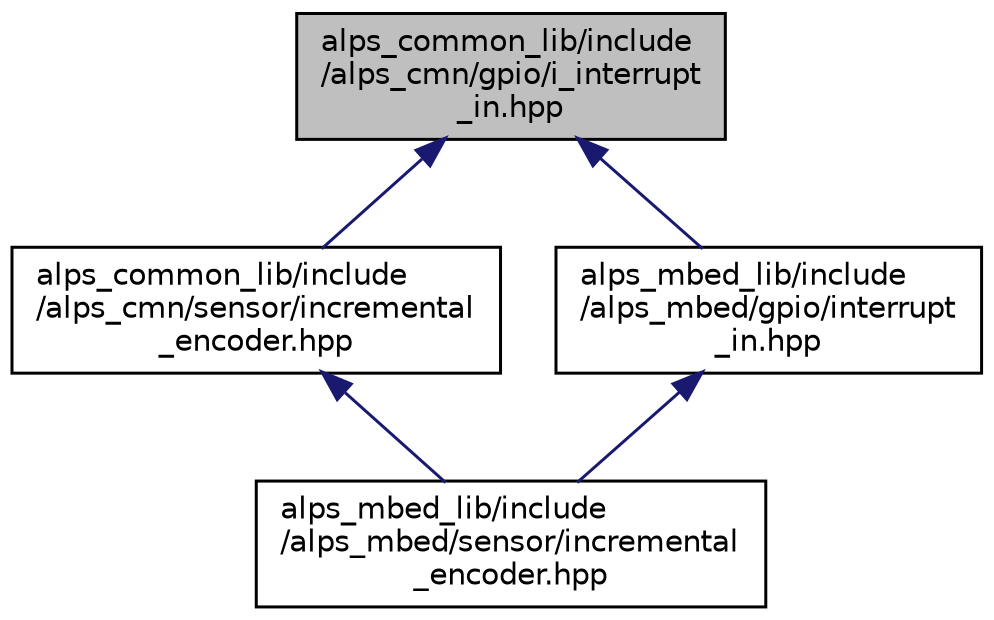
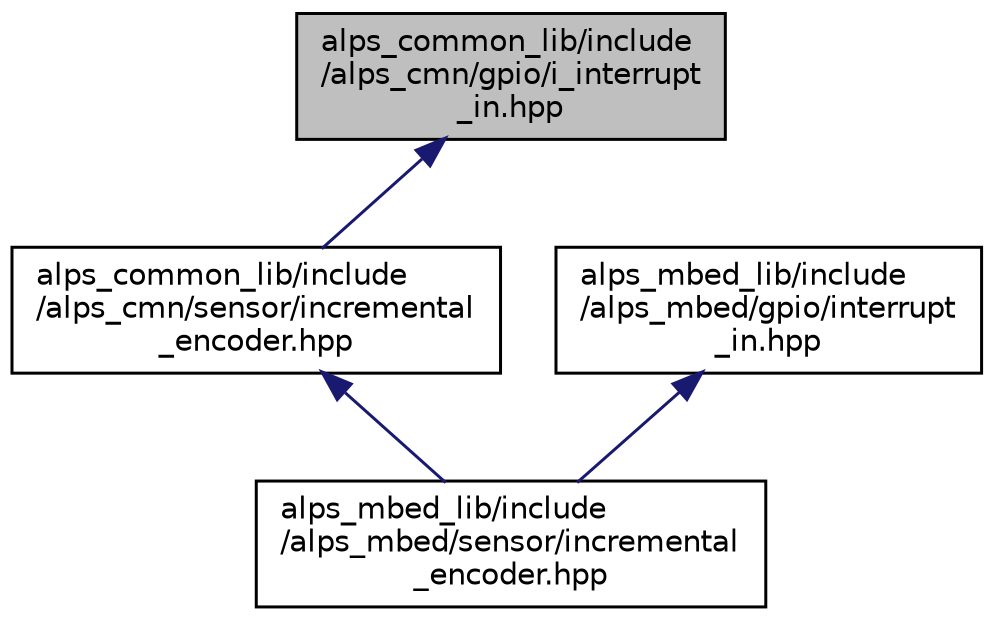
edge "alps_mbed_lib/include /alps_mbed/gpio/interrupt _in.hpp" -> "alps_common_lib/include /alps_cmn/gpio/i_interrupt _in.hpp": removed
